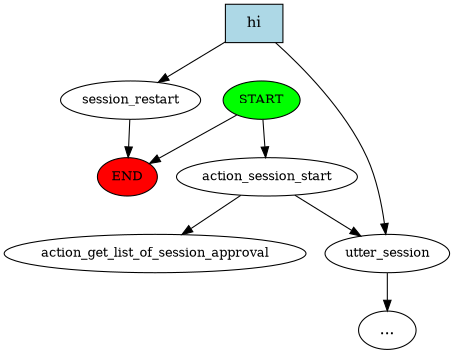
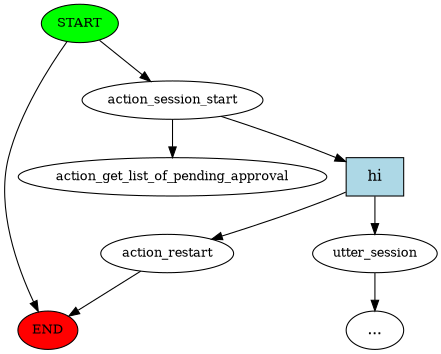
node "session_restart": label "session_restart" -> "action_restart"
edge "action_session_start" -> "utter_session": now "action_session_start" -> "hi"
node "action_get_list_of_session_approval": label "action_get_list_of_session_approval" -> "action_get_list_of_pending_approval"
